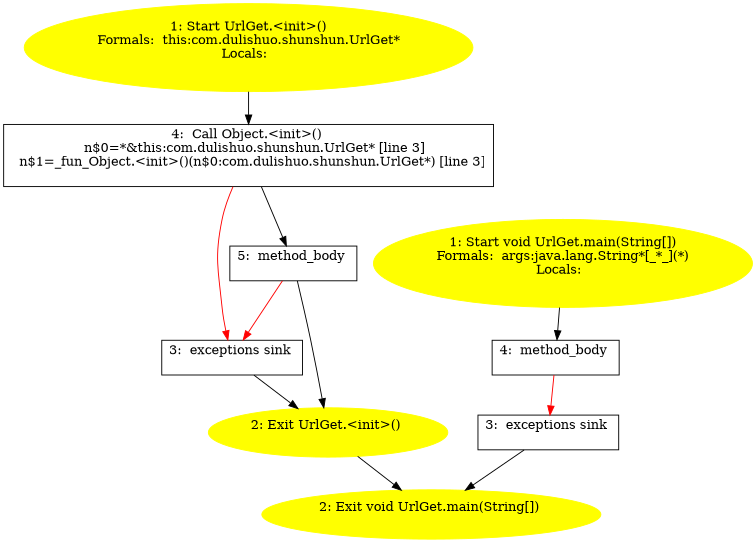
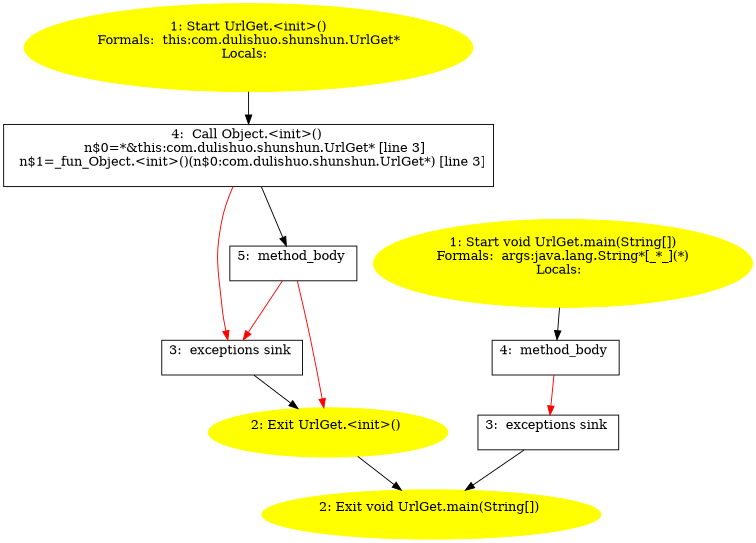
edge "5:  method_body" -> "2: Exit UrlGet.<init>()": color black -> red
